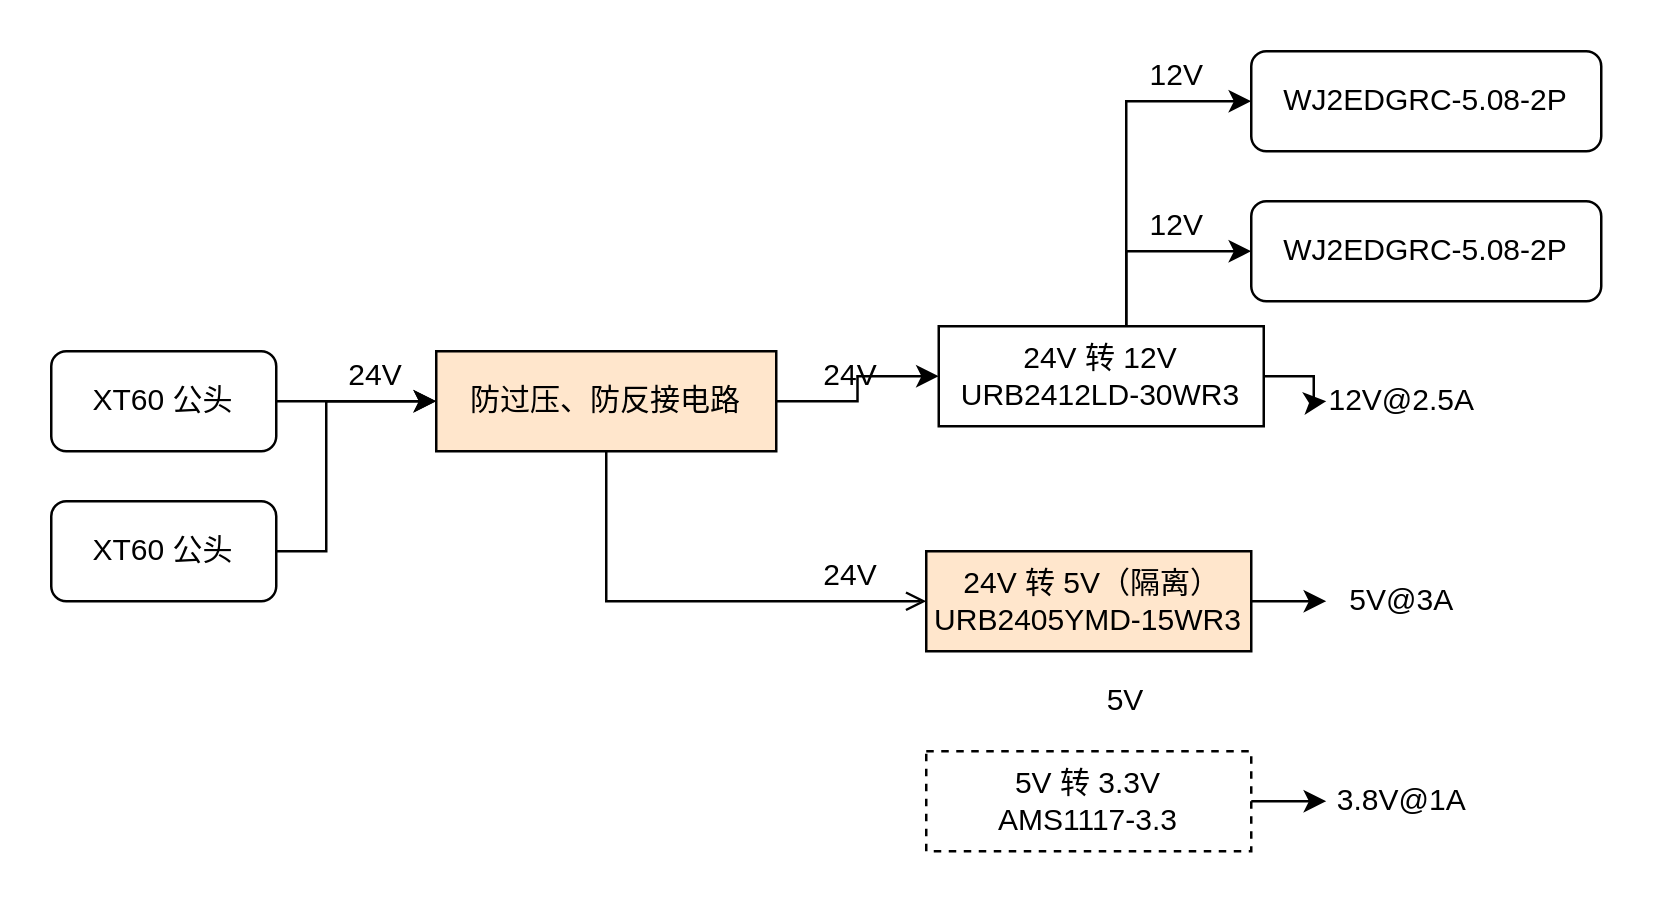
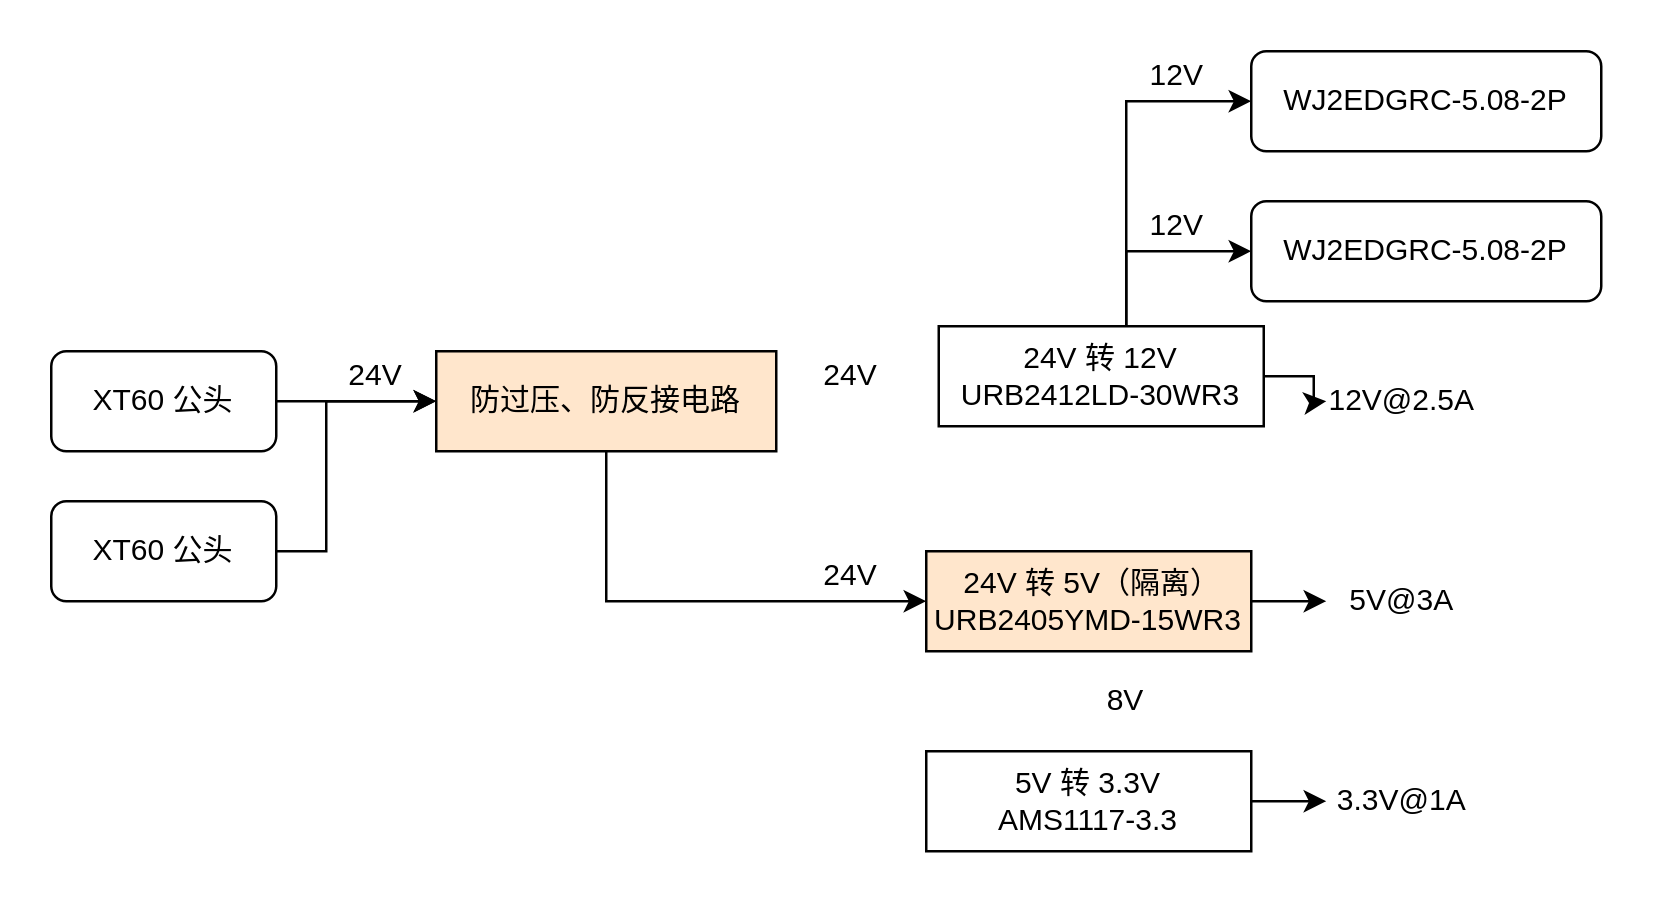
edge "防过压、防反接电路" -> "24V 转 12V URB2412LD-30WR3": removed
edge "防过压、防反接电路" -> "24V 转 5V（隔离） URB2405YMD-15WR3": arrowhead open -> classic
node "5V": label "5V" -> "8V"
node "5V 转 3.3V AMS1117-3.3": style dashed -> solid
node "3.8V@1A": label "3.8V@1A" -> "3.3V@1A"
